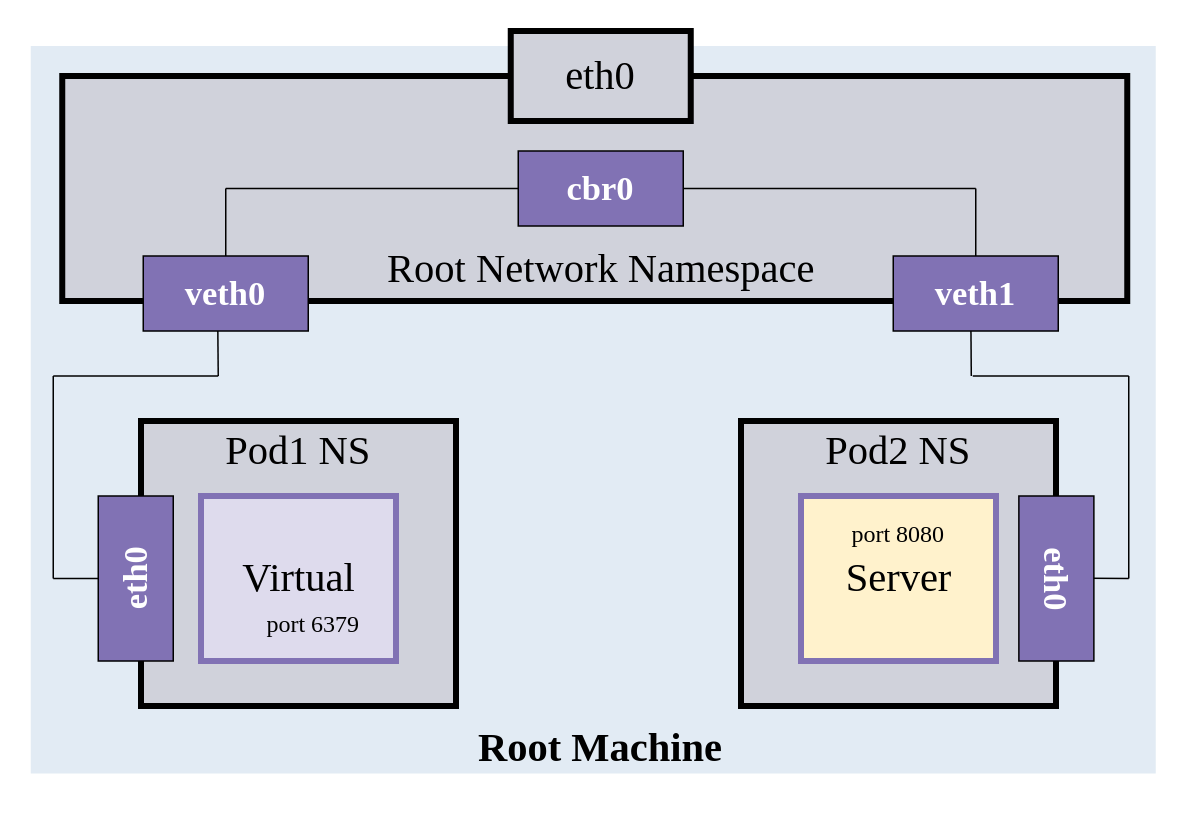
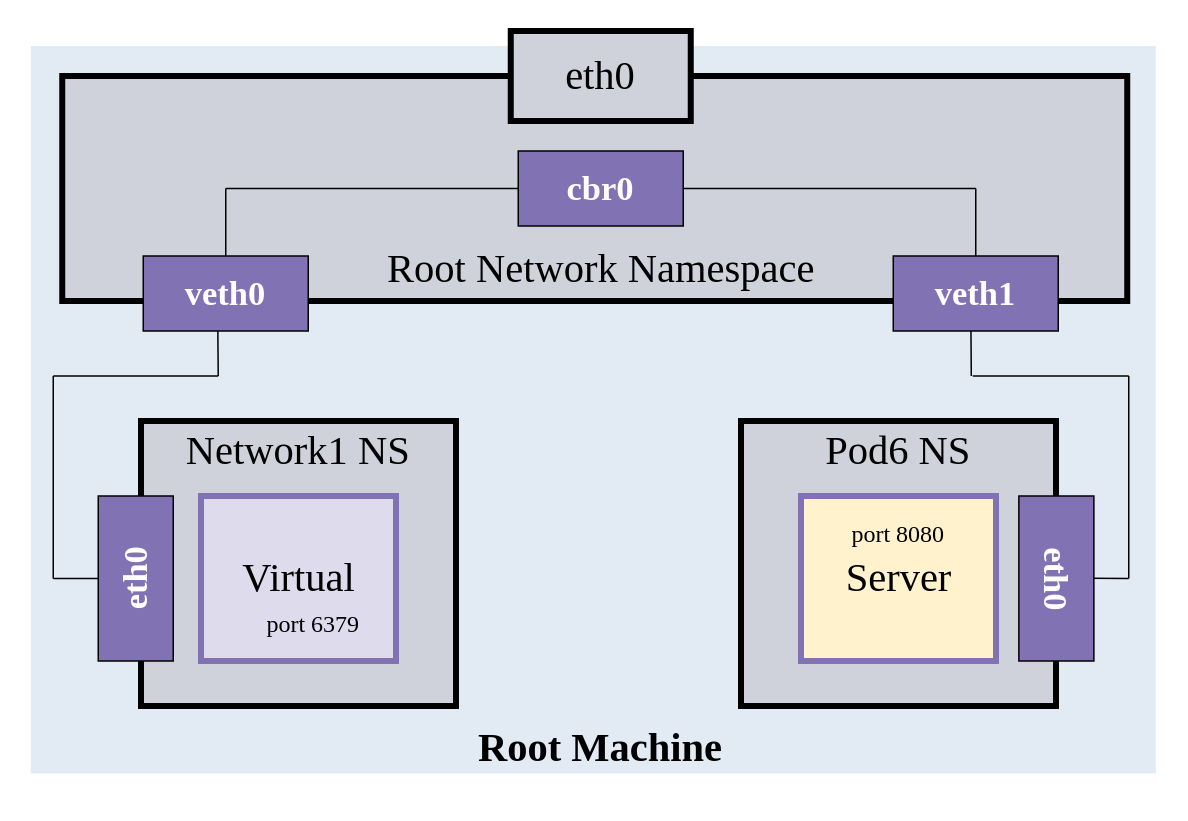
node "Pod1 NS": label "Pod1 NS" -> "Network1 NS"
node "Pod2 NS": label "Pod2 NS" -> "Pod6 NS"
